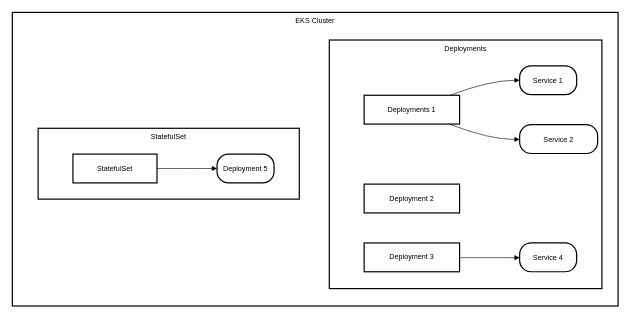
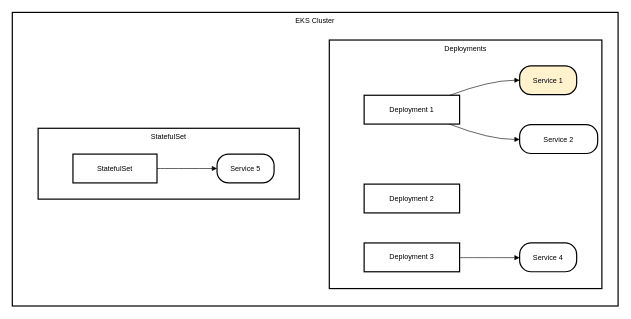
node "Service 1": fillcolor #ffffff -> #fff2cc
node "Deployments 1": label "Deployments 1" -> "Deployment 1"
node "Deployment 5": label "Deployment 5" -> "Service 5"
